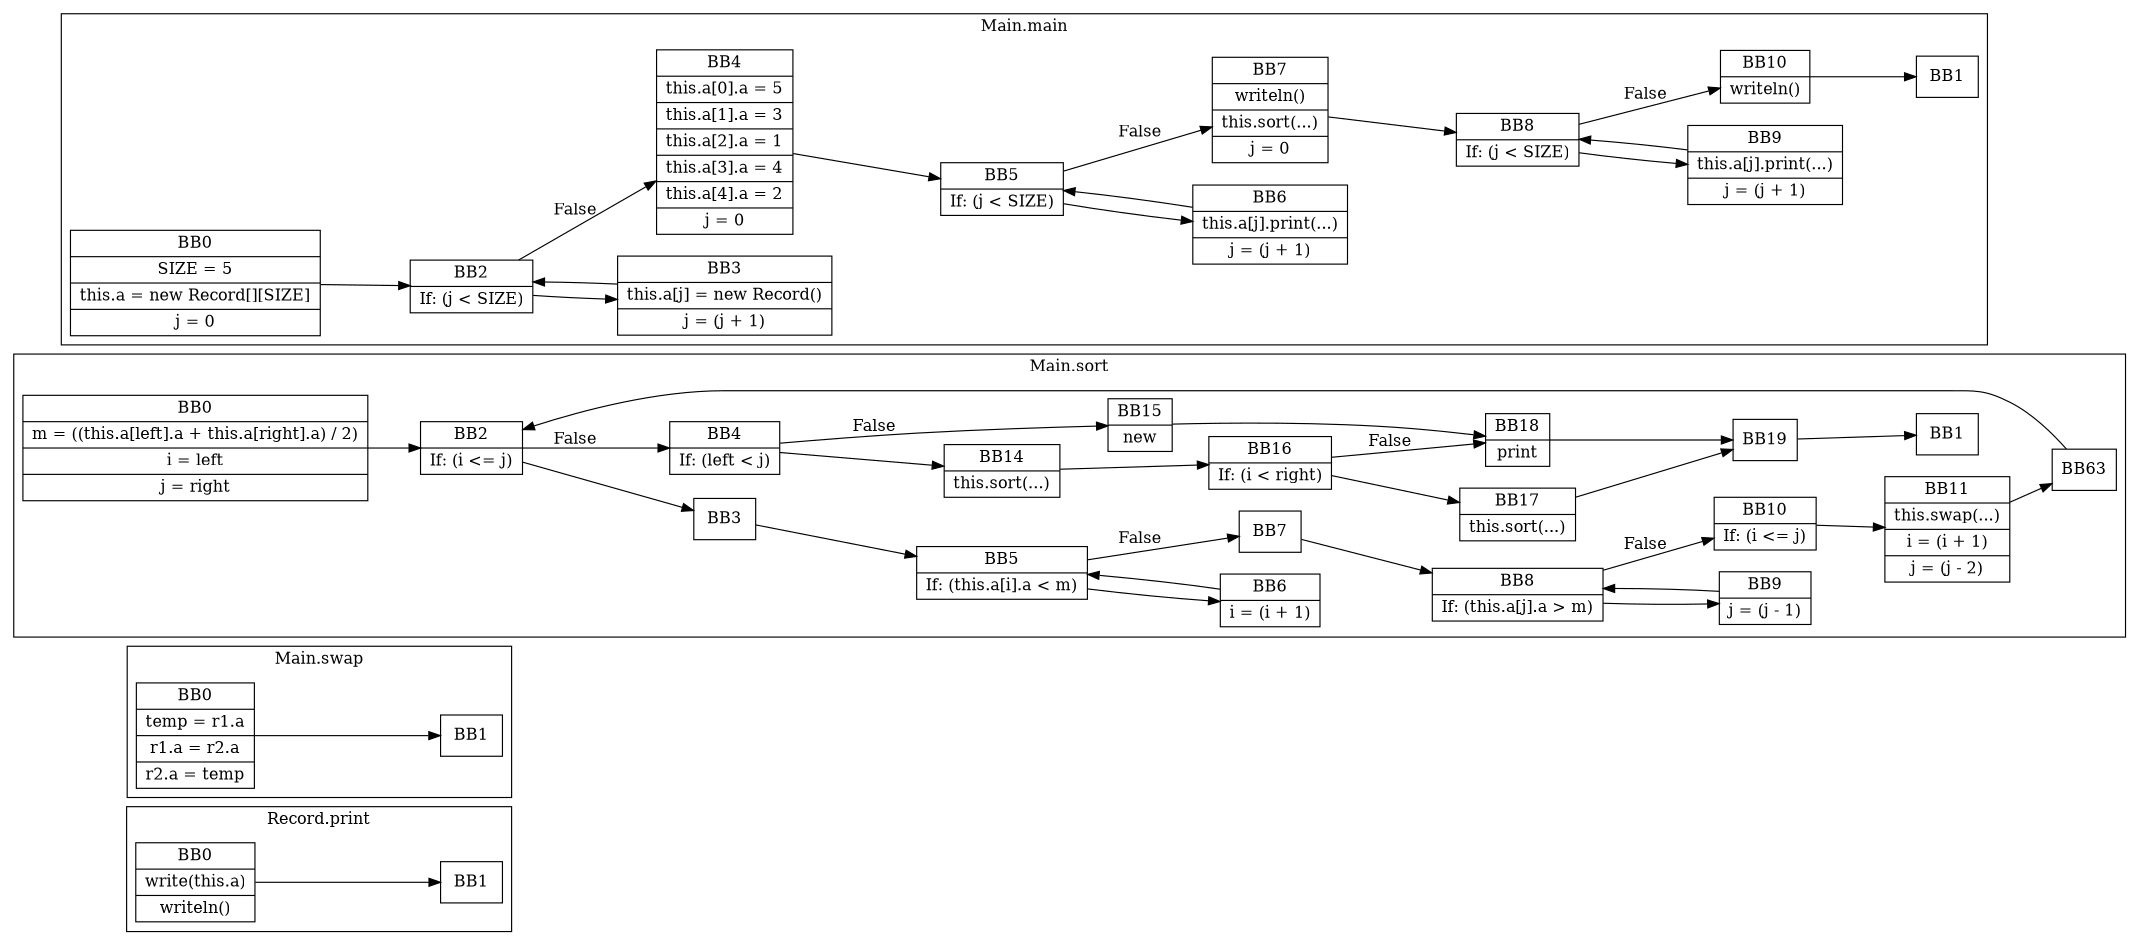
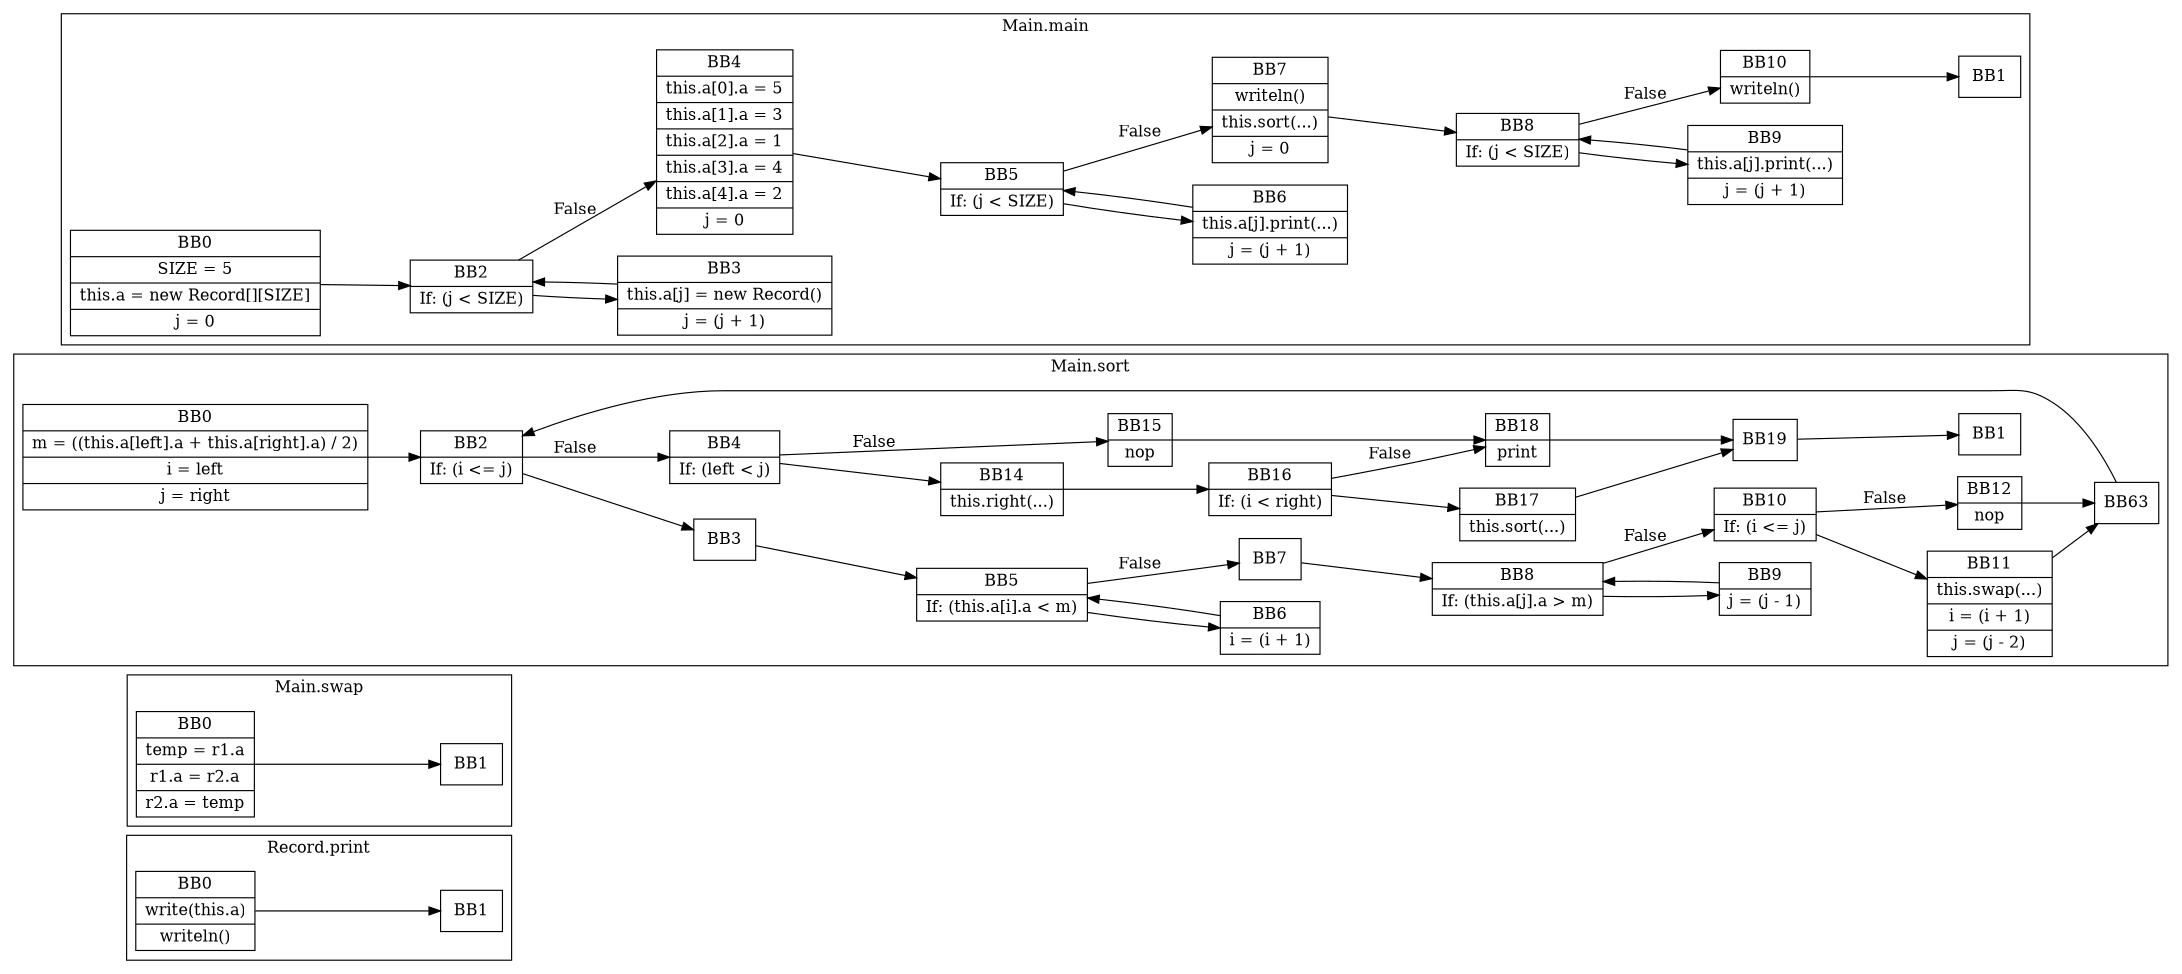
node "BB15": text "new" -> "nop"
node "BB14": text "this.sort(...)" -> "this.right(...)"
node "BB12": added
